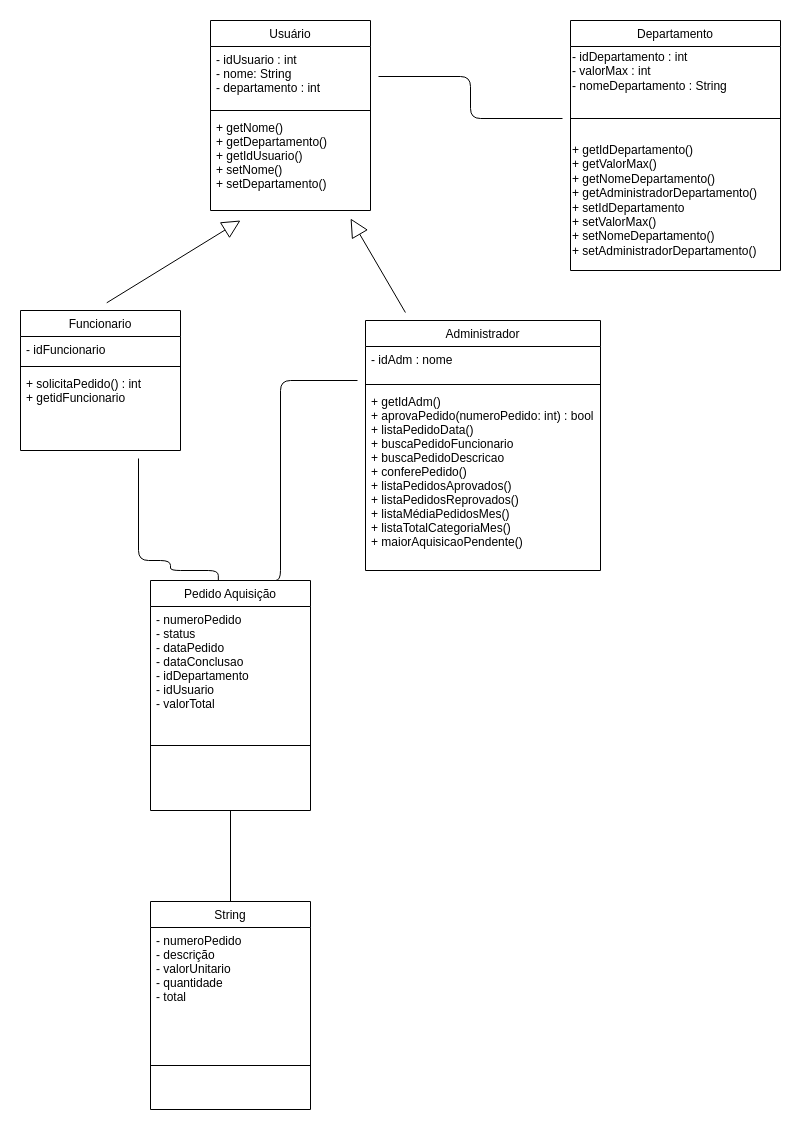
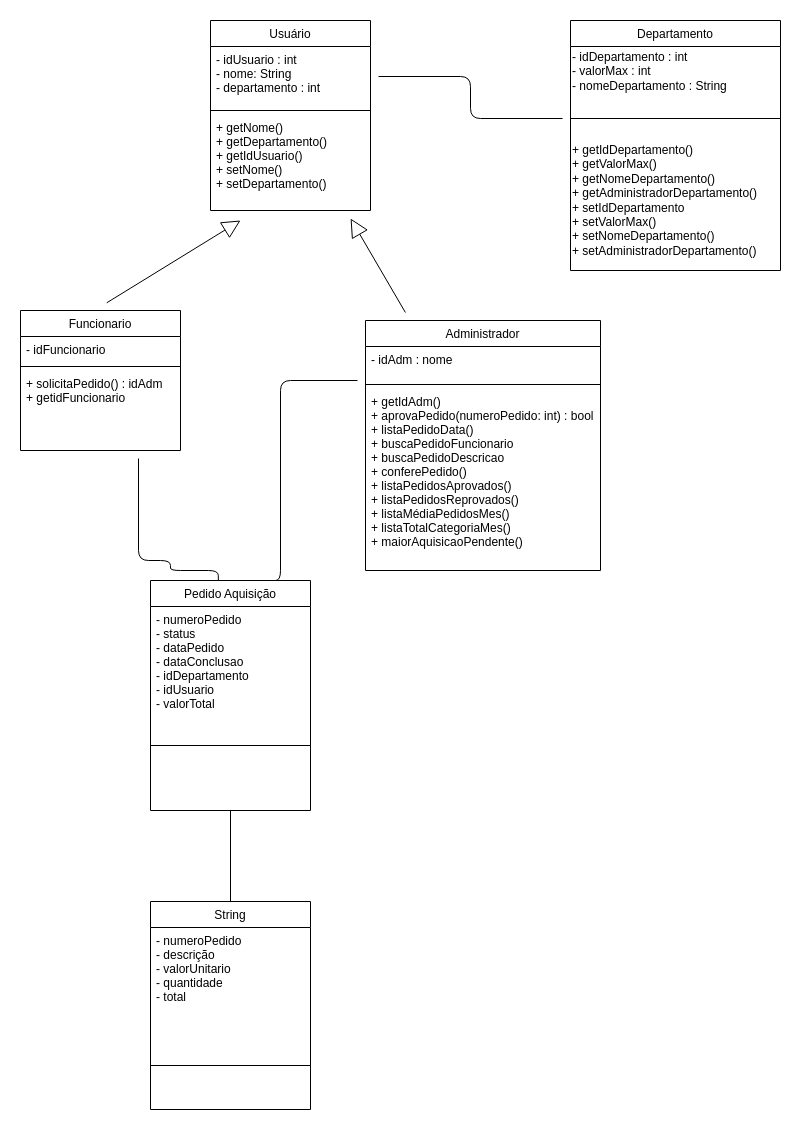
node "+ solicitaPedido() : int + getidFuncionario": label "+ solicitaPedido() : int + getidFuncionario" -> "+ solicitaPedido() : idAdm + getidFuncionario"
